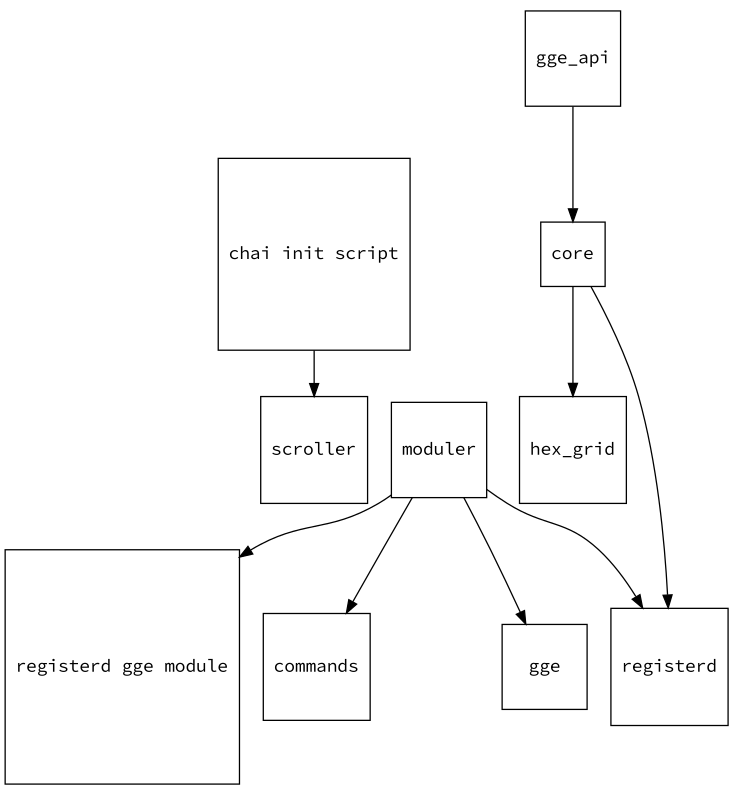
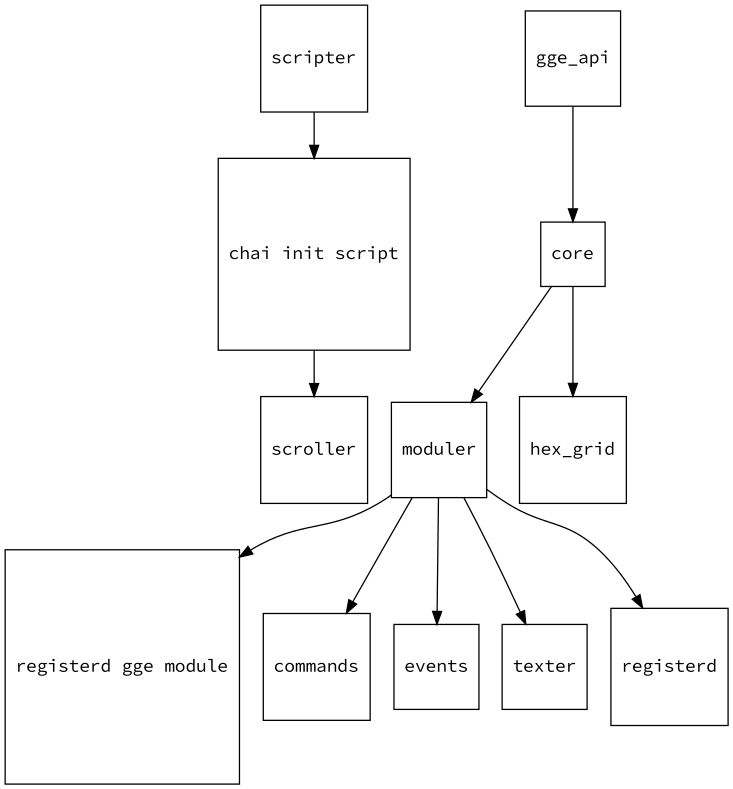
node "scripter": added
edge "core" -> "registerd": now "core" -> "moduler"
node "events": added
node "gge": label "gge" -> "texter"
